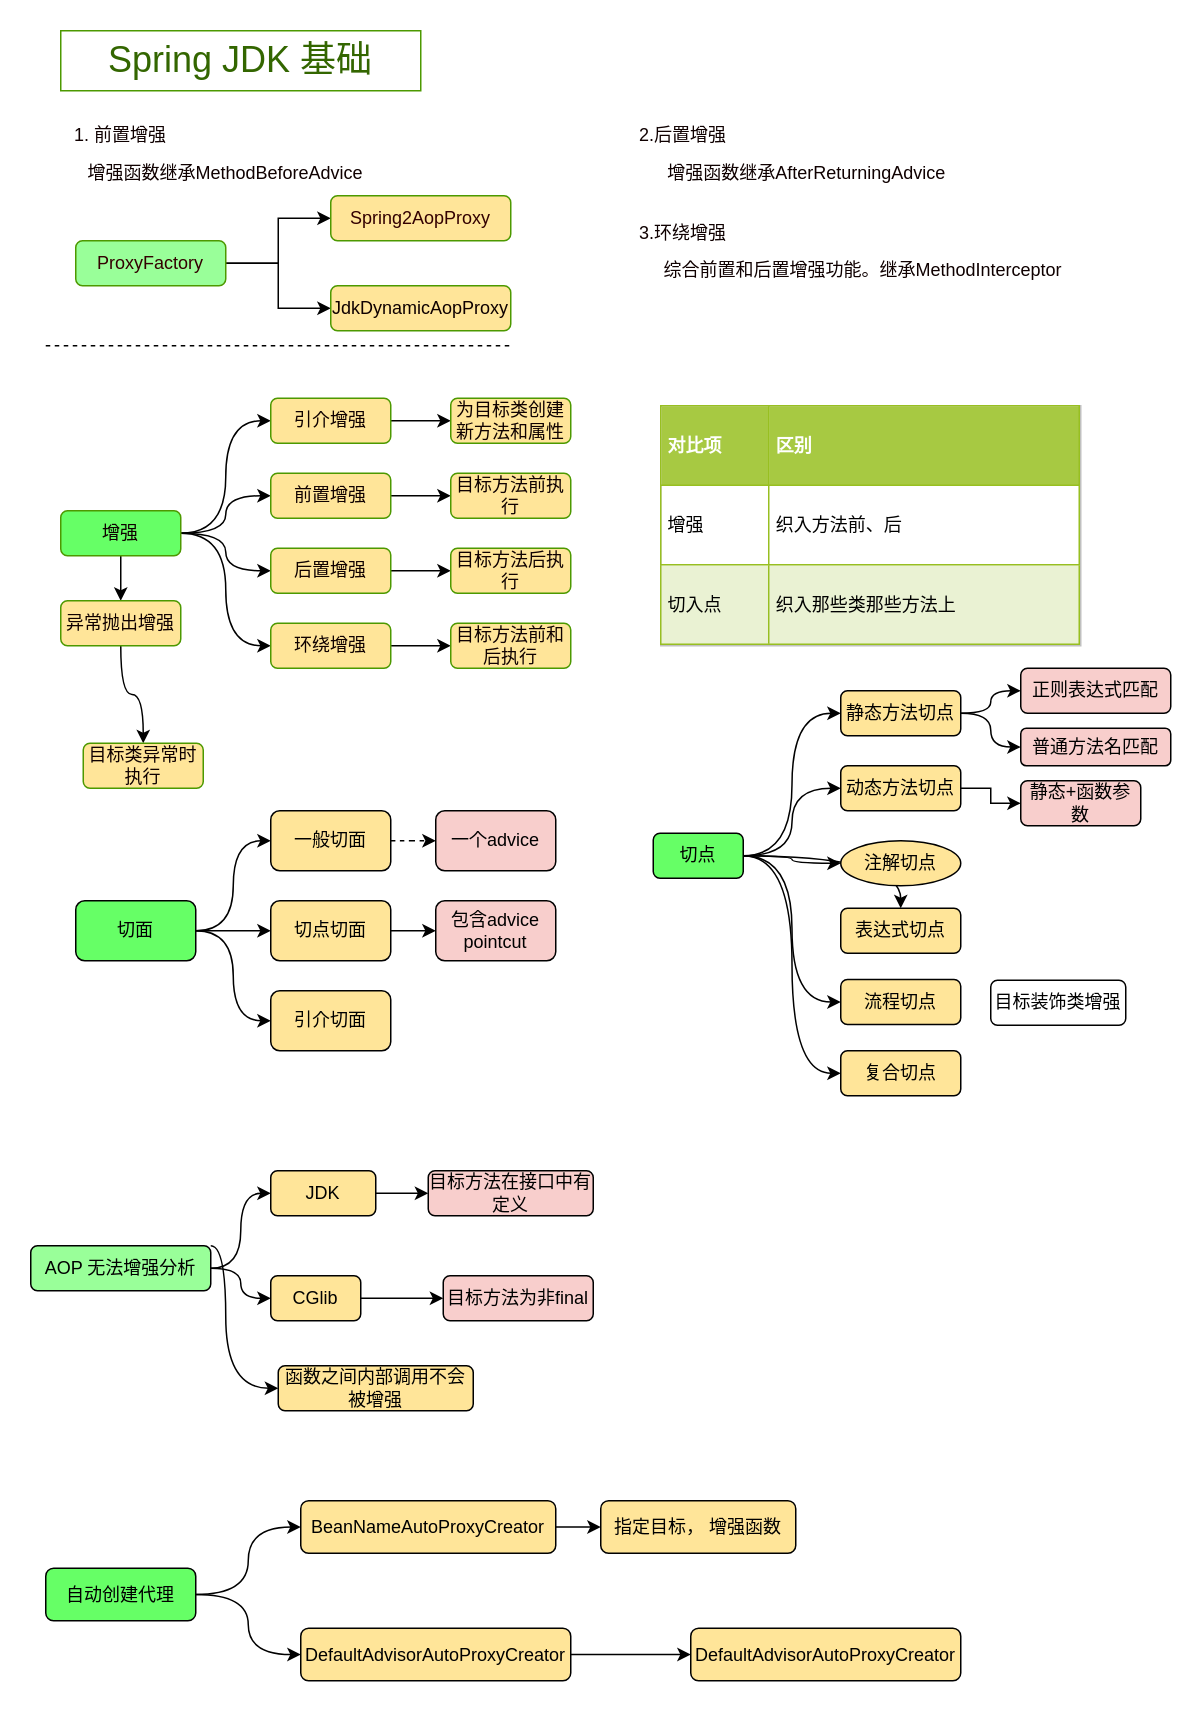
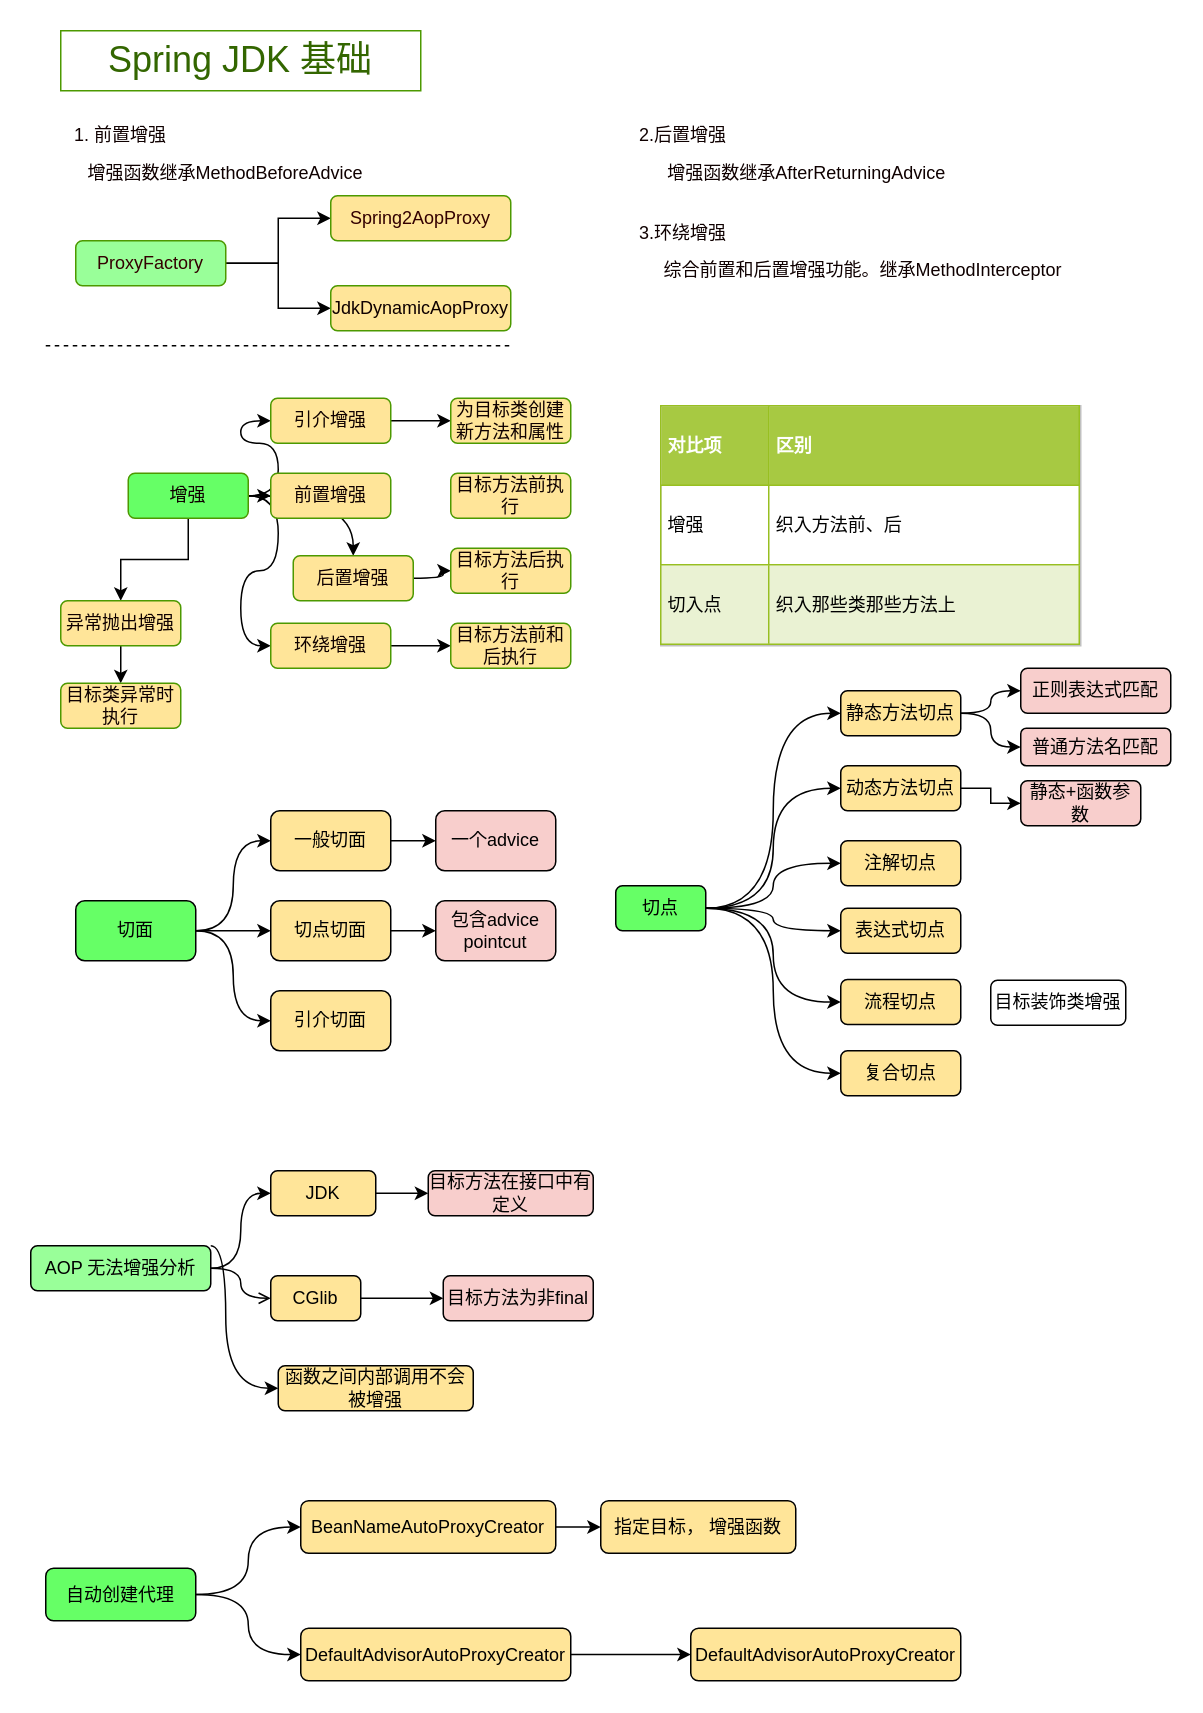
edge "前置增强" -> "目标方法前执行": removed
node "增强": moved (121, 533) -> (188, 496)
node "后置增强": moved (331, 571) -> (353, 578)
node "目标类异常时执行": moved (143, 766) -> (121, 706)
edge "一般切面" -> "一个advice": style dashed -> solid
node "切点": moved (698, 856) -> (661, 908)
node "注解切点": shape ellipse -> rounded rectangle
edge "AOP 无法增强分析" -> "CGlib": arrowhead classic -> open
